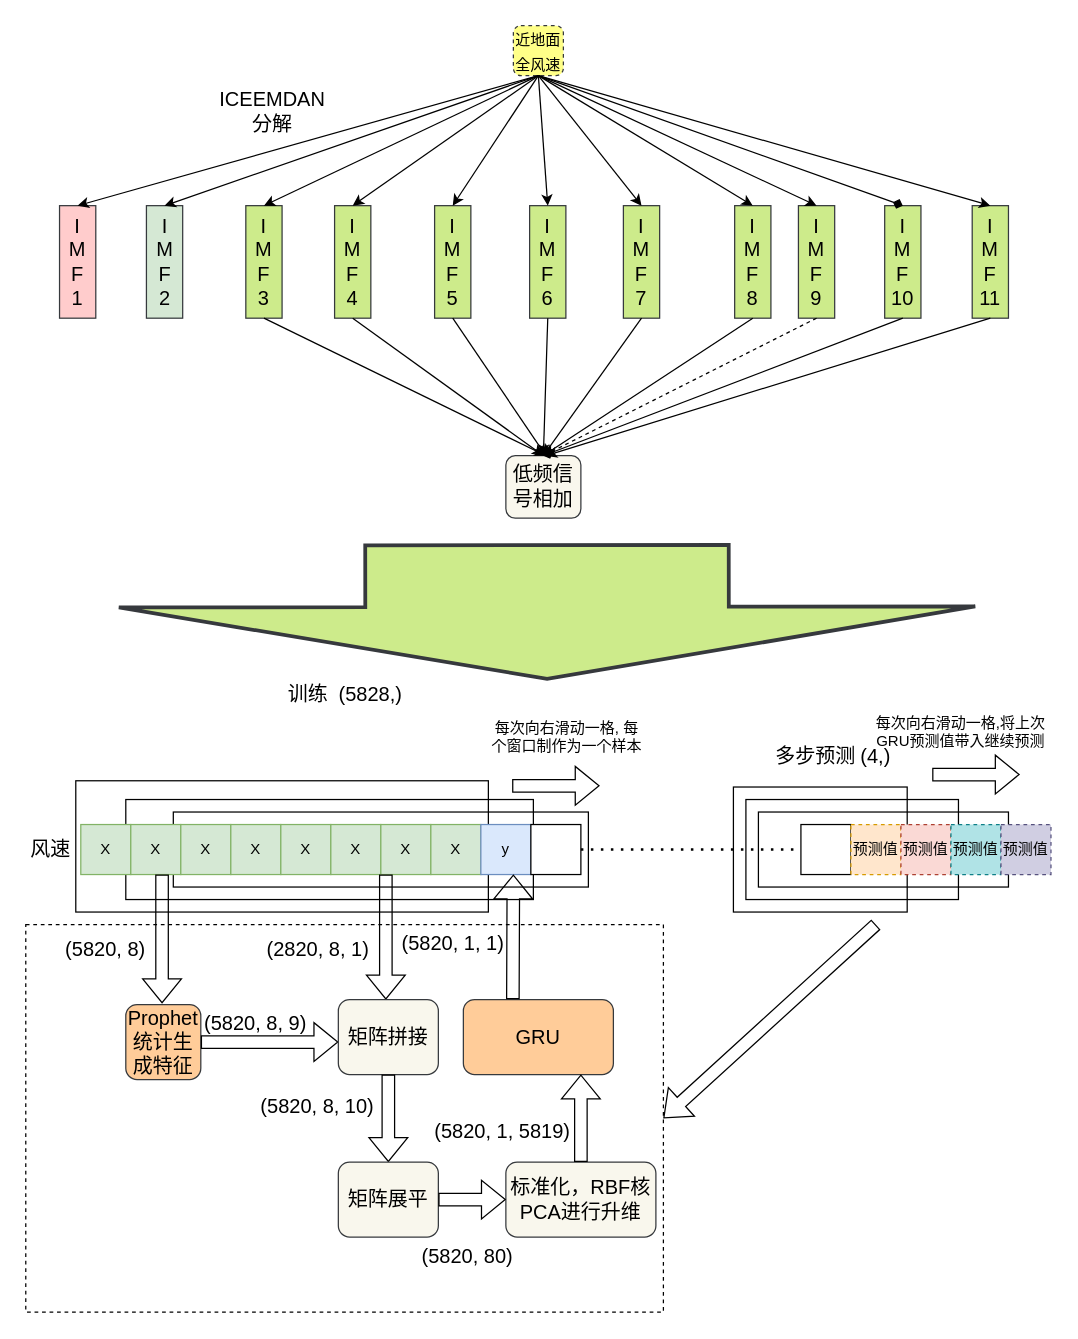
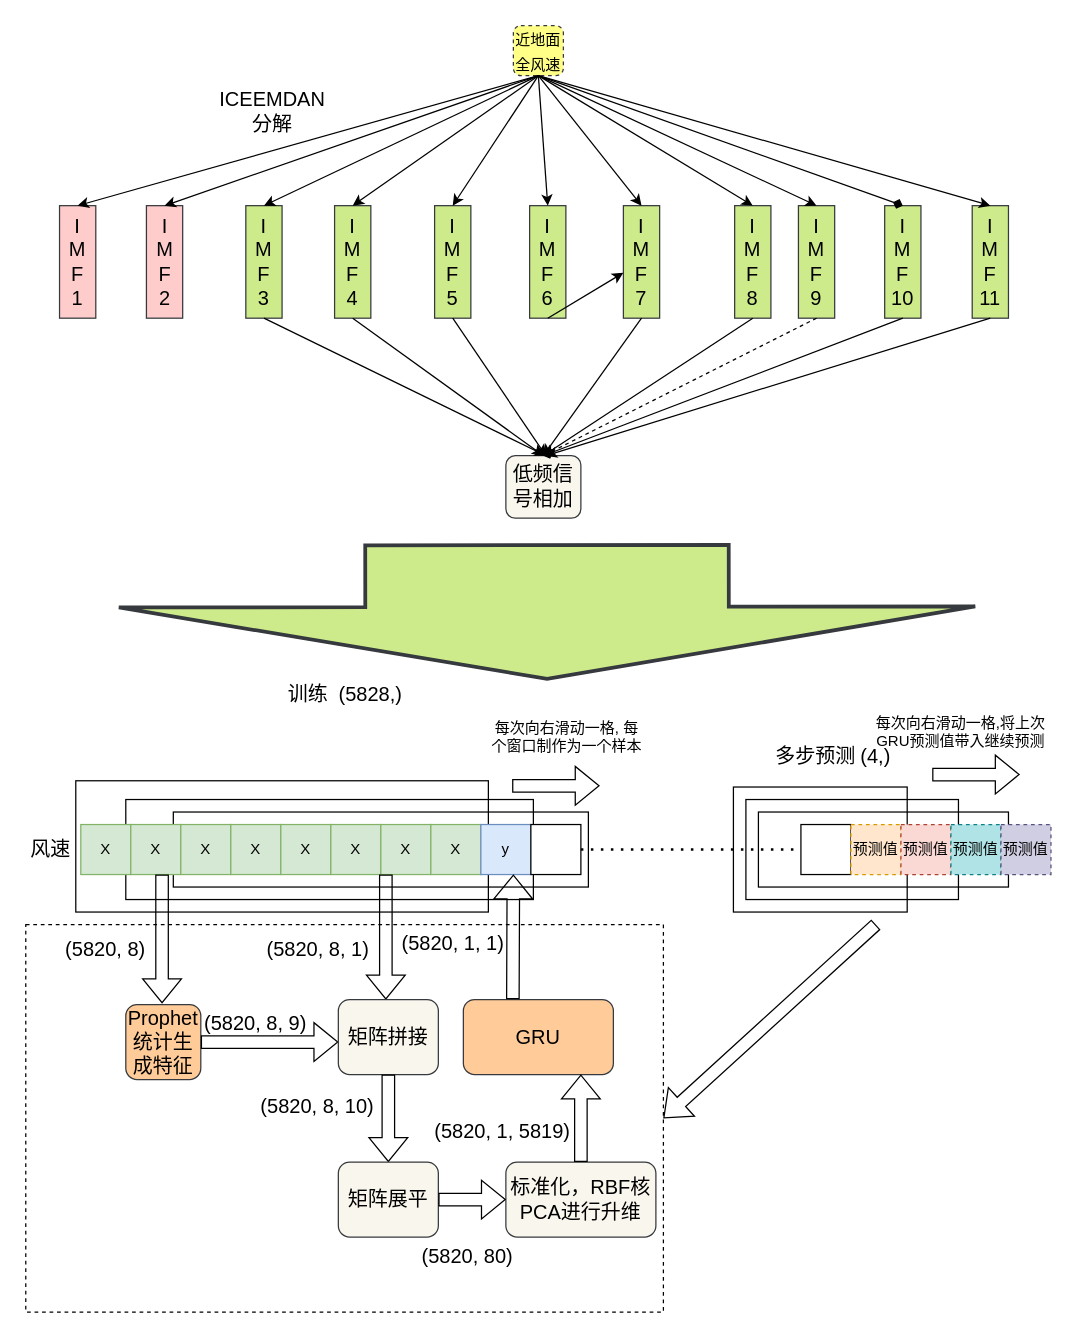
node "I M F 2": fillcolor #d5e8d4 -> #ffcccc
edge "I M F 6" -> "低频信号相加": now "I M F 6" -> "I M F 7"
node "(2820, 8, 1)": label "(2820, 8, 1)" -> "(5820, 8, 1)"
